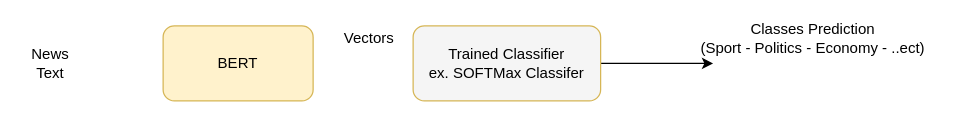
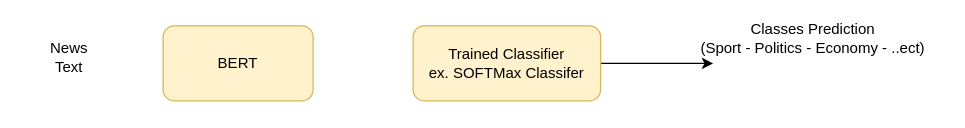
node "Vectors": removed
node "News Text": moved (51, 63) -> (69, 57)
node "Trained Classifier ex. SOFTMax Classifer": fillcolor #f5f5f5 -> #fff2cc
